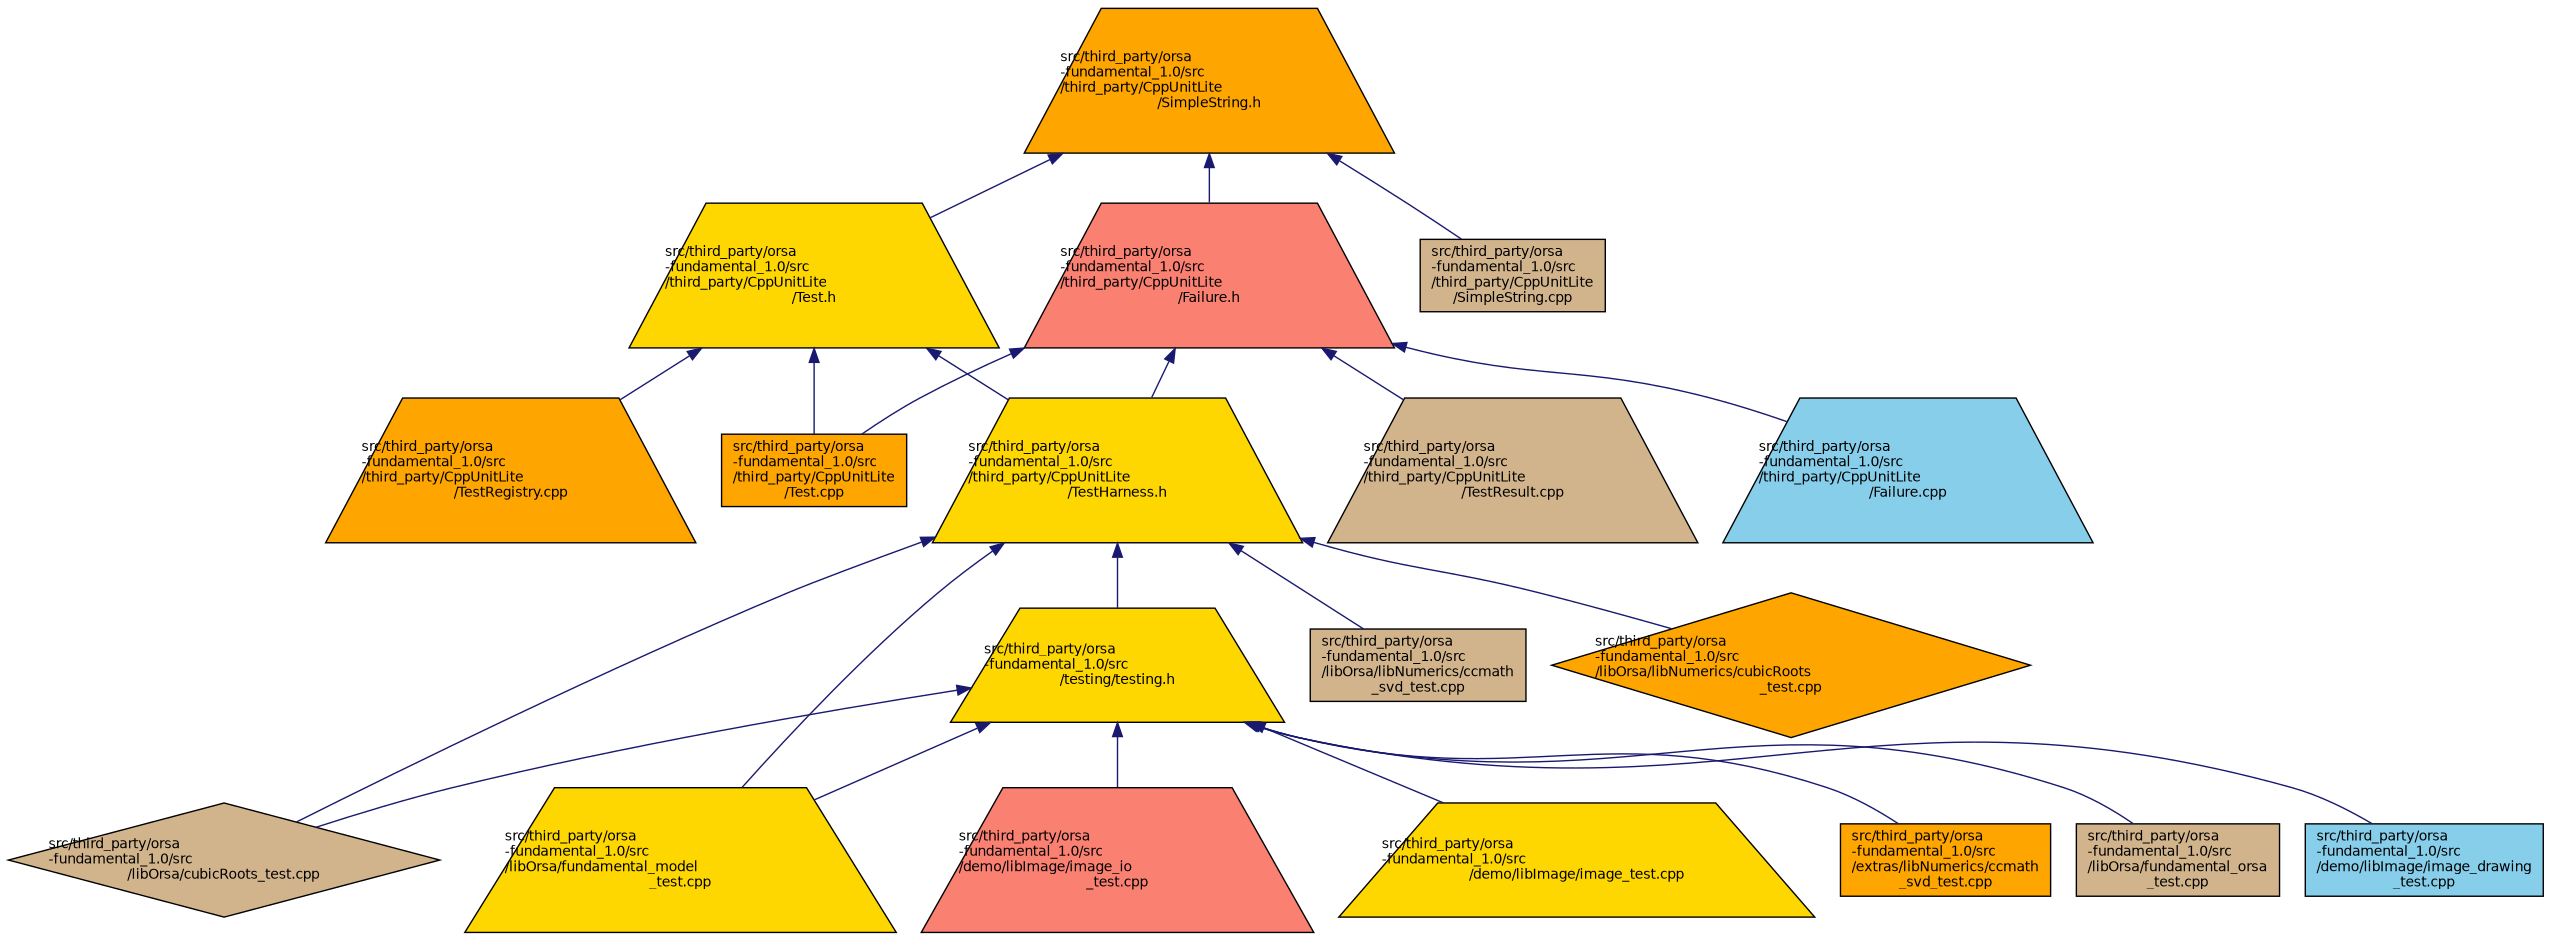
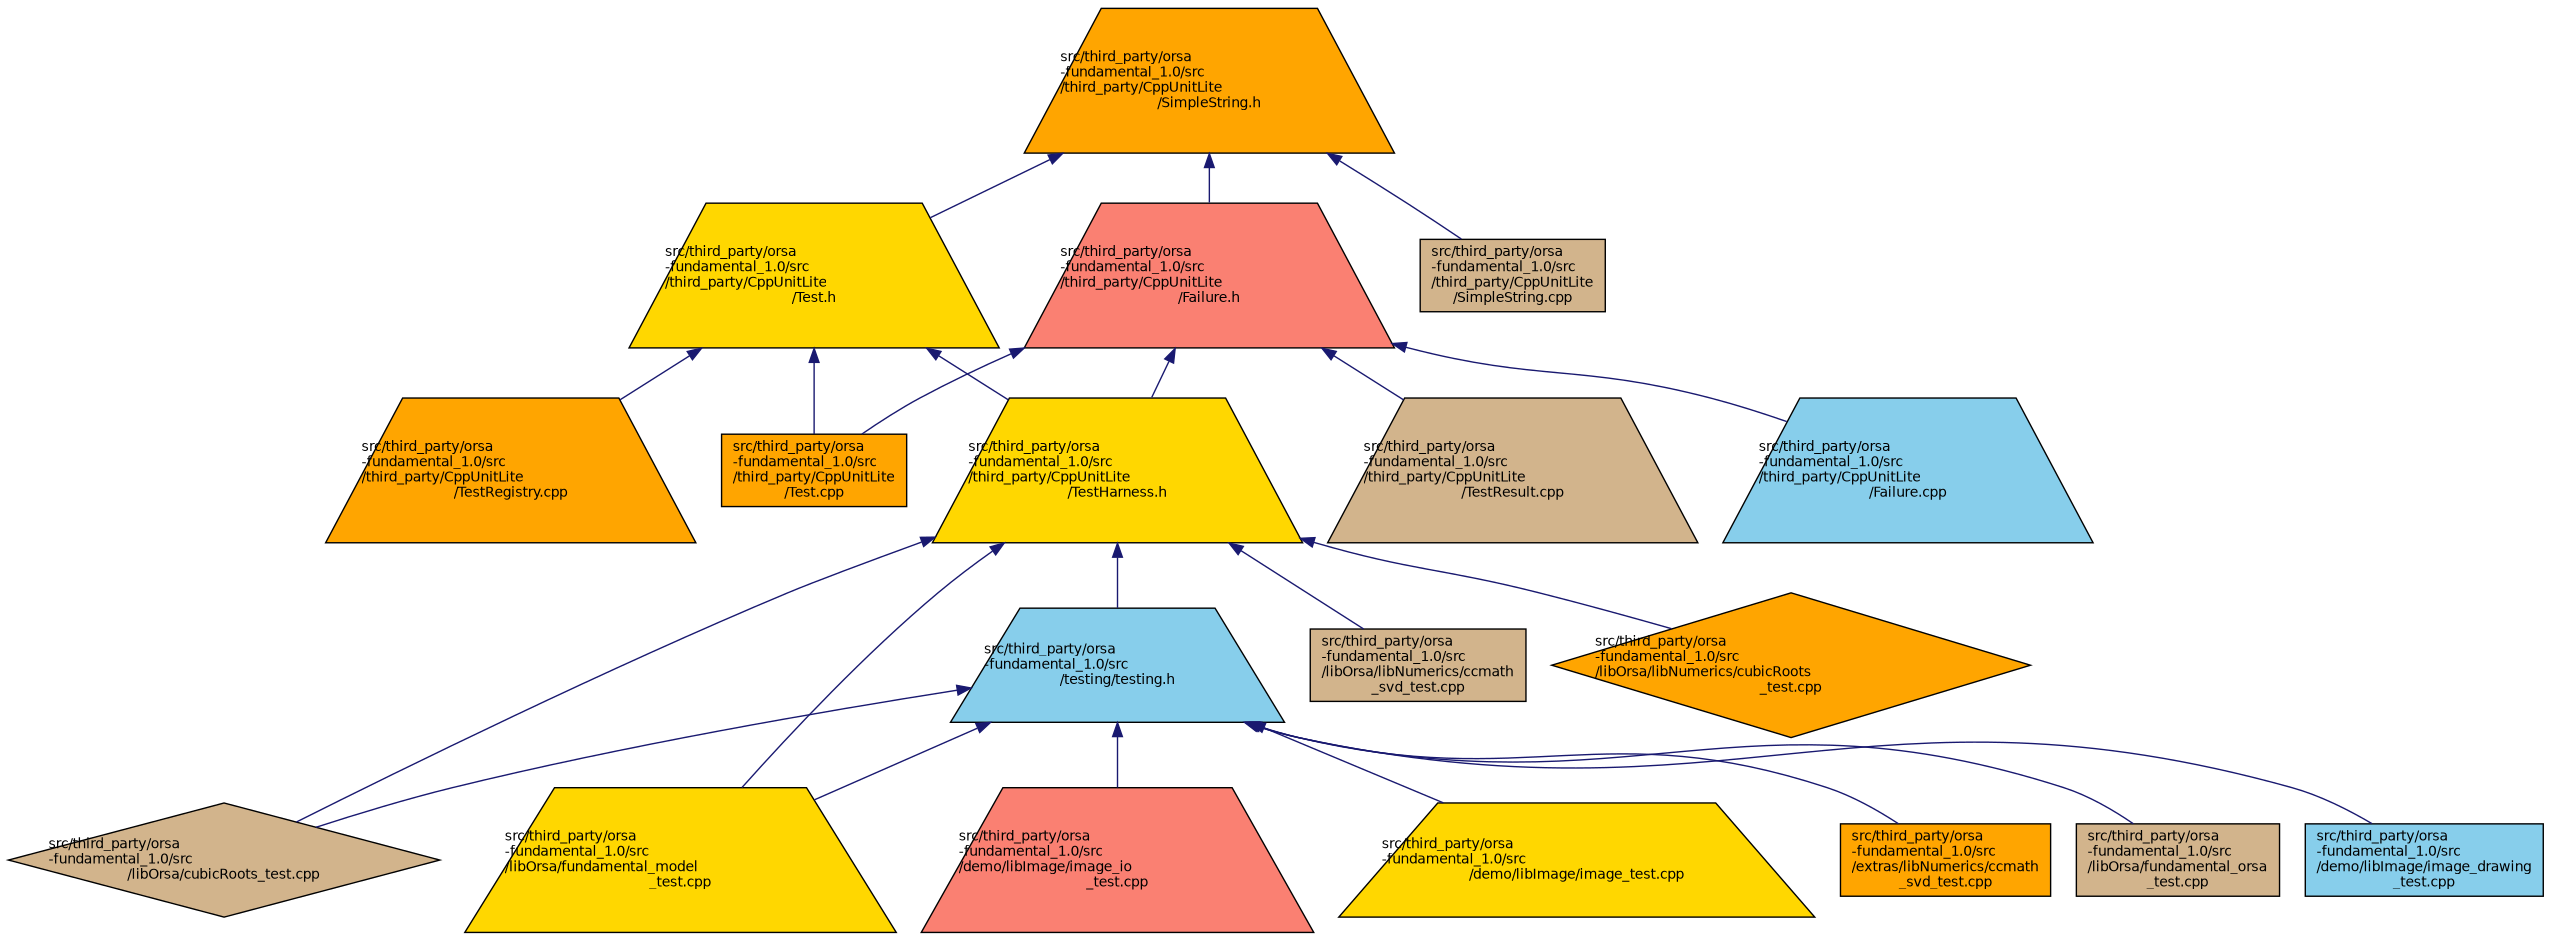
node "src/third_party/orsa -fundamental_1.0/src /testing/testing.h": fillcolor gold -> skyblue
